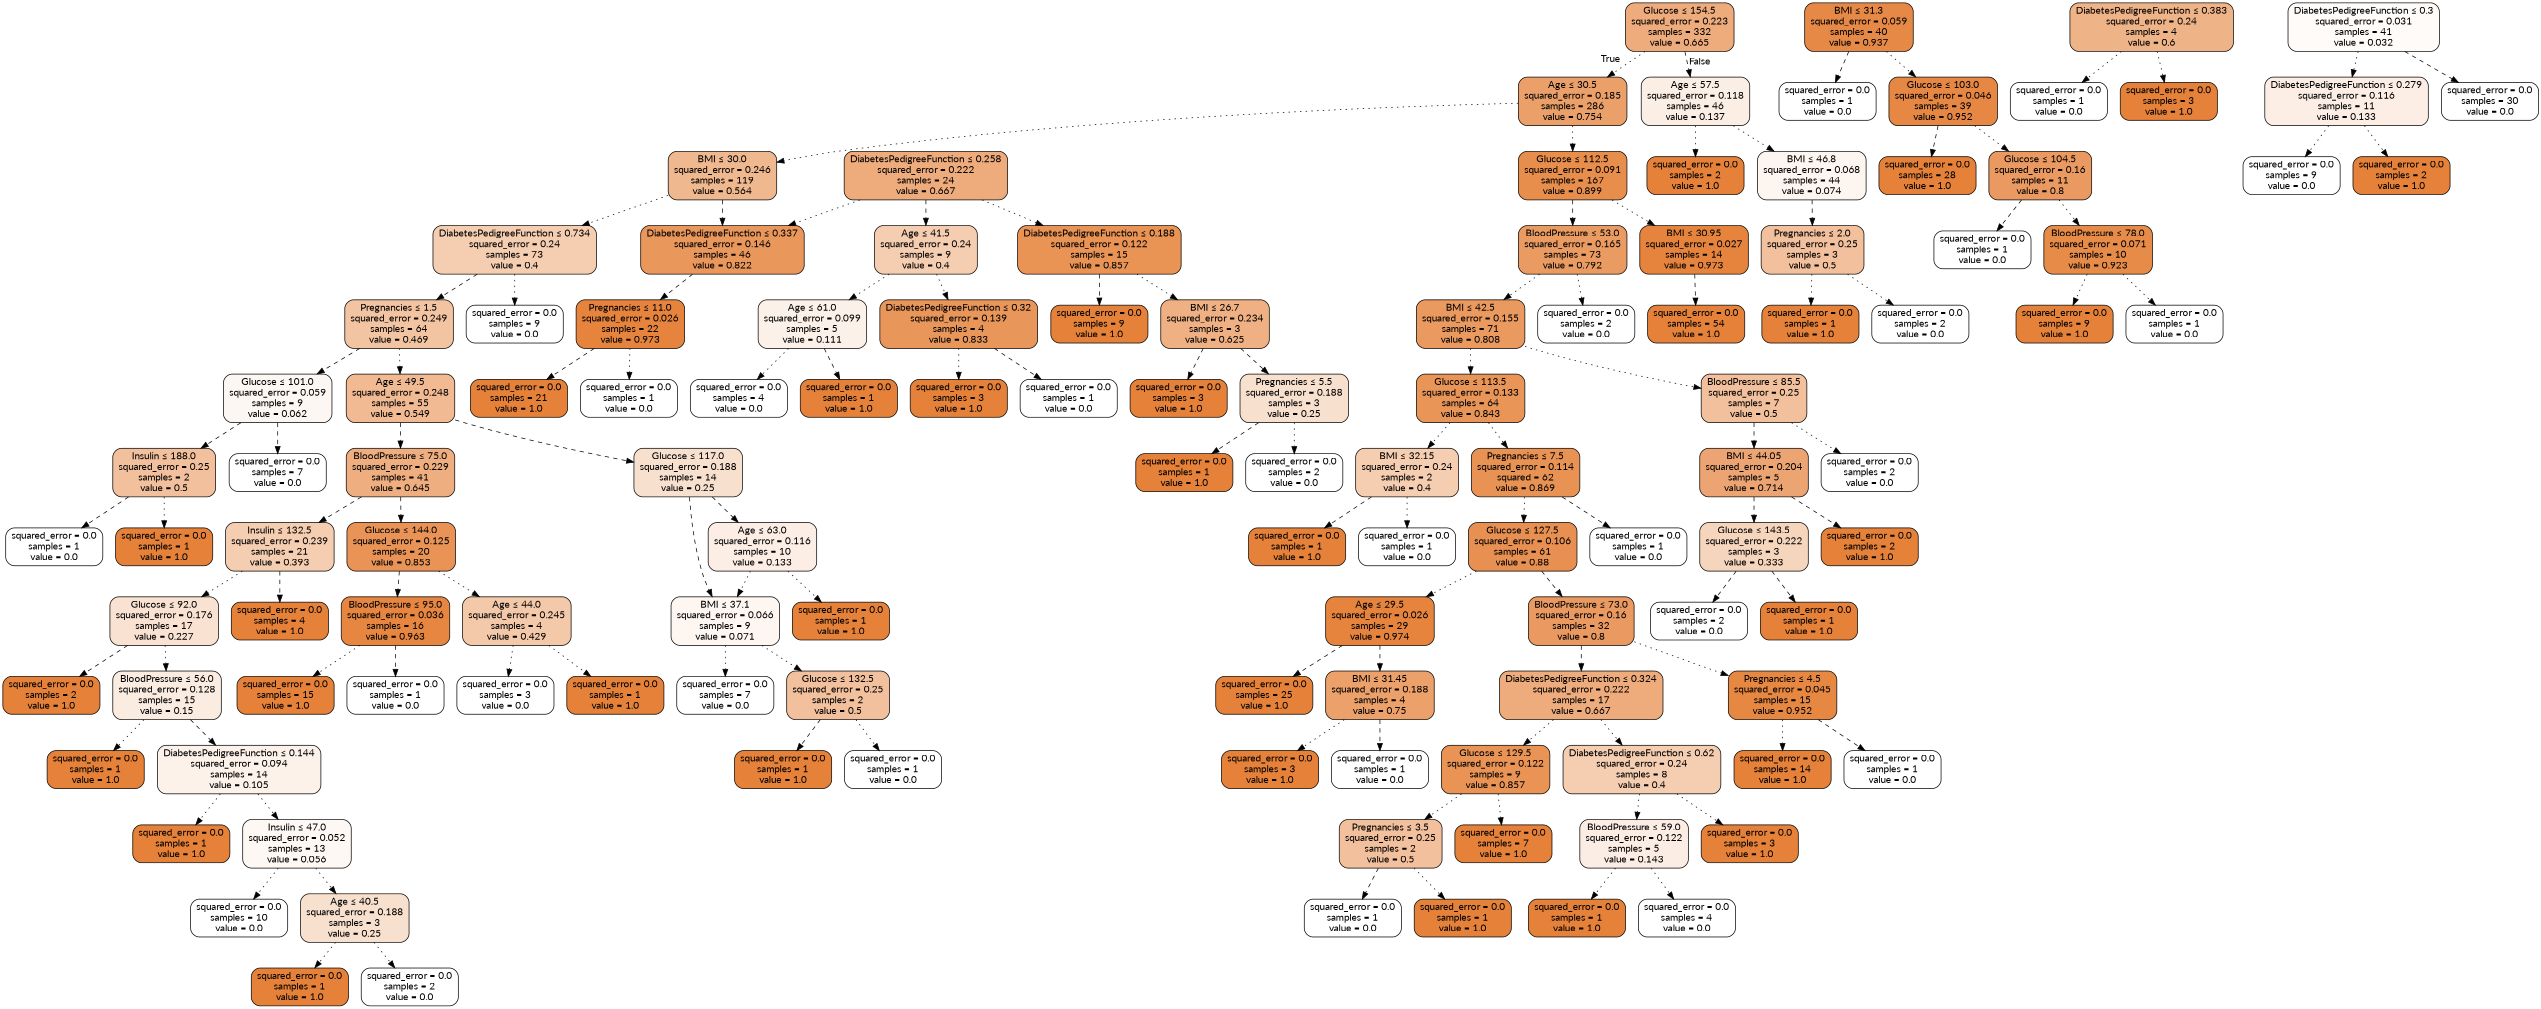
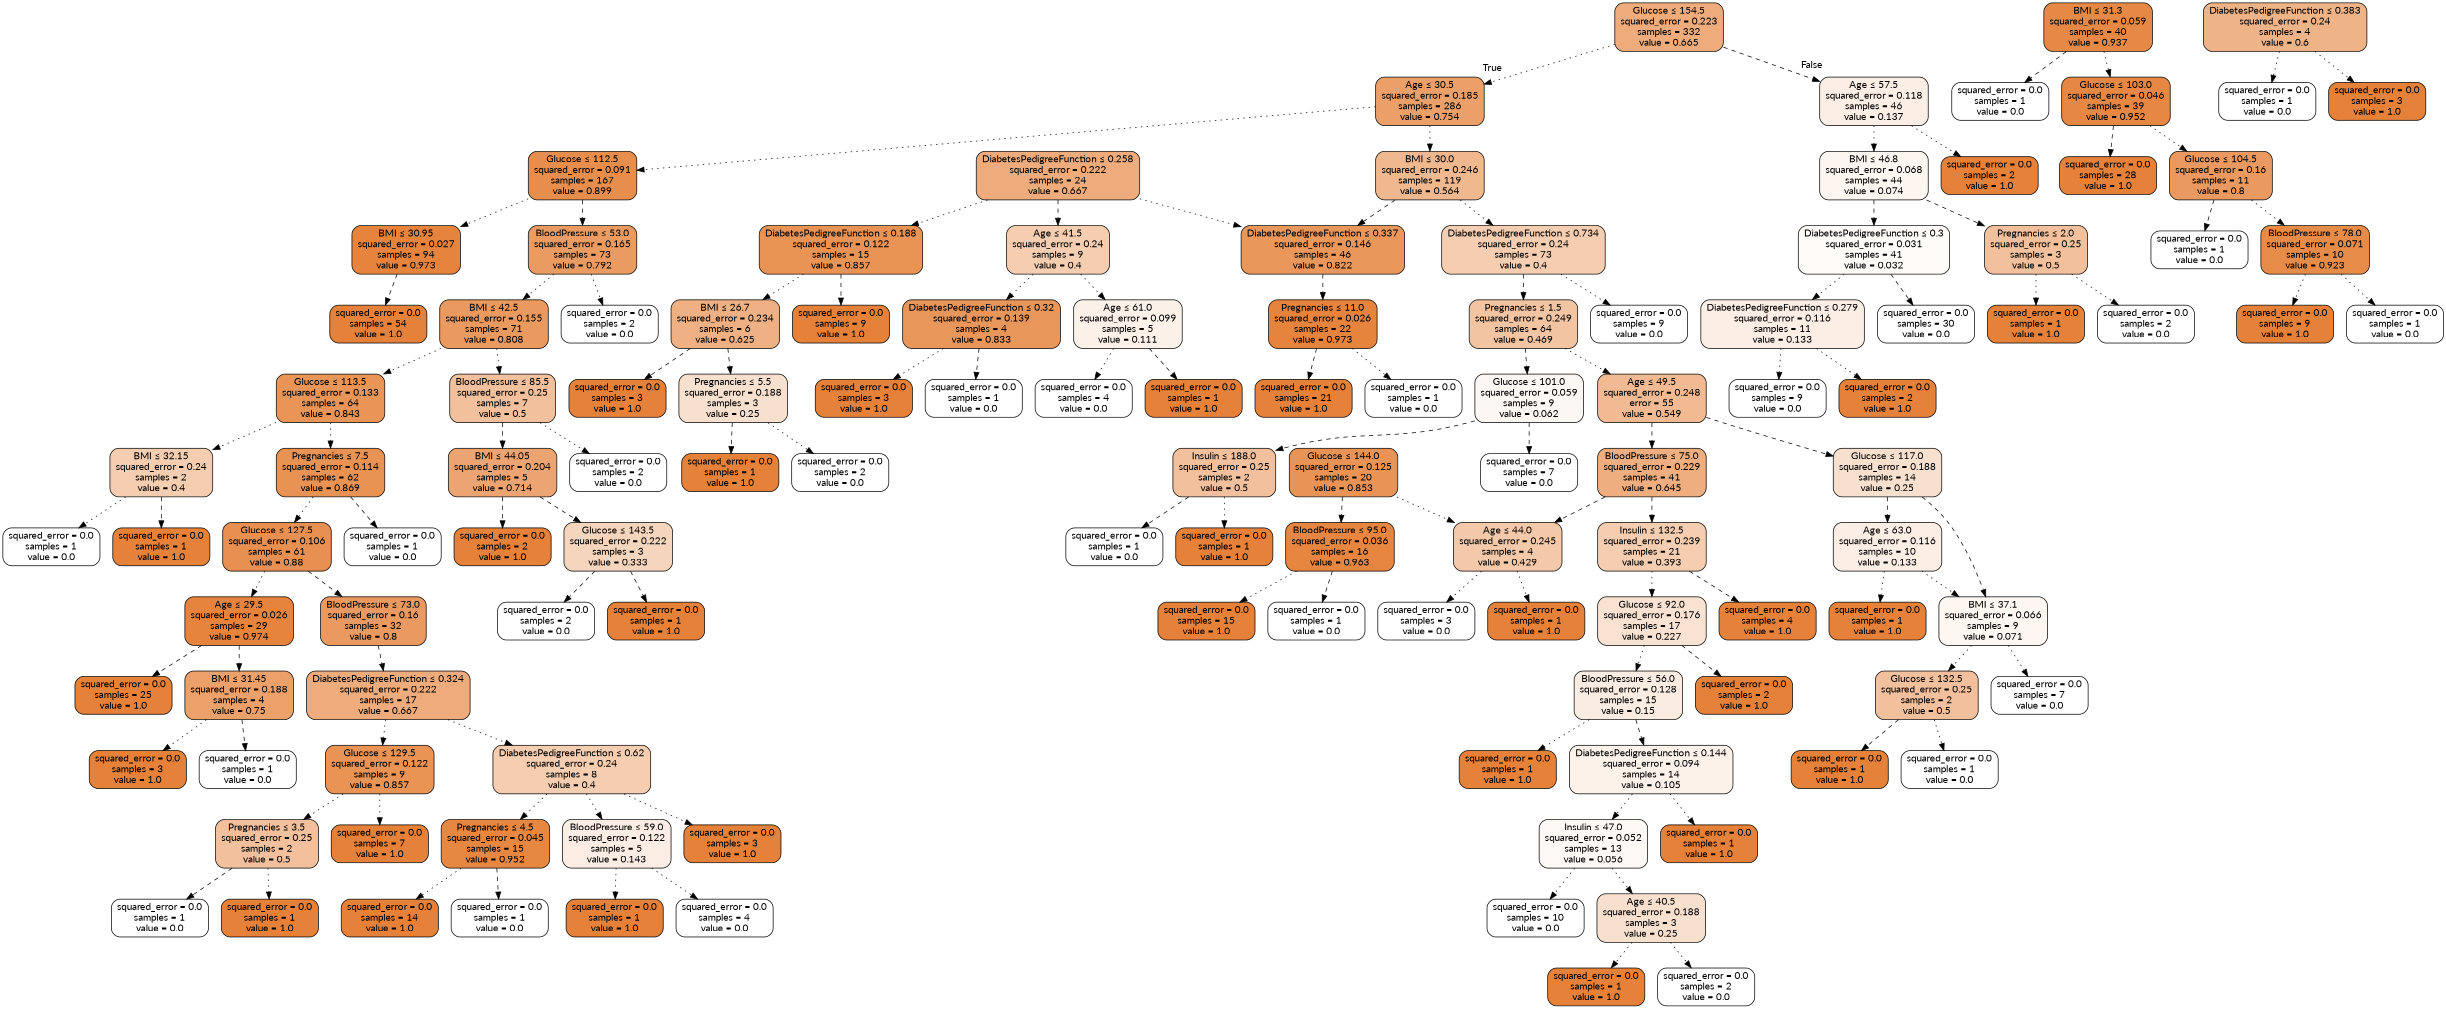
edge "BMI ≤ 46.8" -> "DiabetesPedigreeFunction ≤ 0.3": added
node "BMI ≤ 30.95": text "samples = 14" -> "samples = 94"
node "BMI ≤ 26.7": text "samples = 3" -> "samples = 6"
node "Age ≤ 49.5": text "samples = 55" -> "error = 55"
node "Pregnancies ≤ 7.5": text "squared = 62" -> "samples = 62"
edge "BloodPressure ≤ 75.0" -> "Glucose ≤ 144.0": now "BloodPressure ≤ 75.0" -> "Age ≤ 44.0"
edge "BloodPressure ≤ 73.0" -> "Pregnancies ≤ 4.5": now "DiabetesPedigreeFunction ≤ 0.62" -> "Pregnancies ≤ 4.5"
